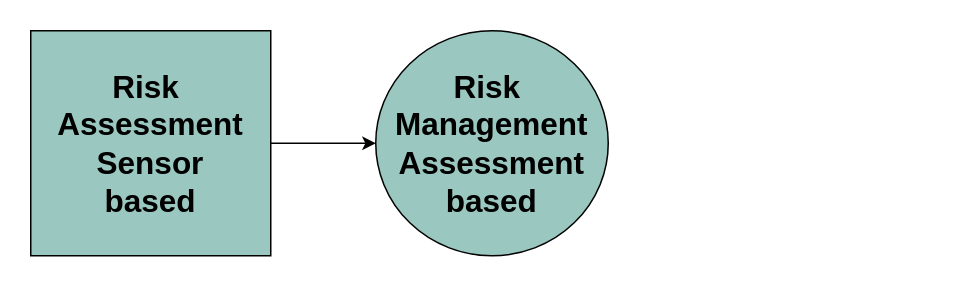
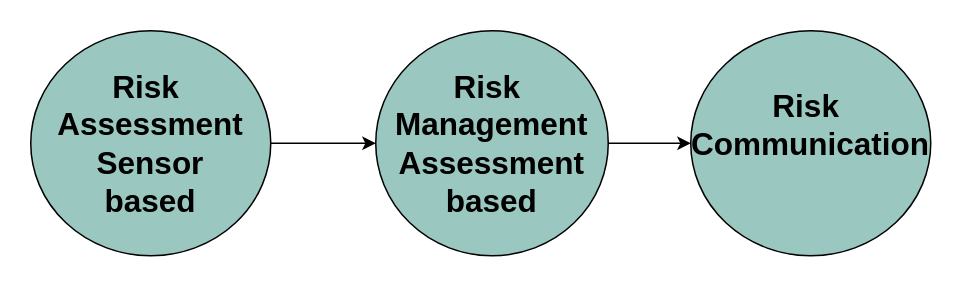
node "Risk Assessment Sensor based": shape rectangle -> ellipse
edge "Risk Management Assessment based" -> "Risk Communication": added
node "Risk Communication": added
